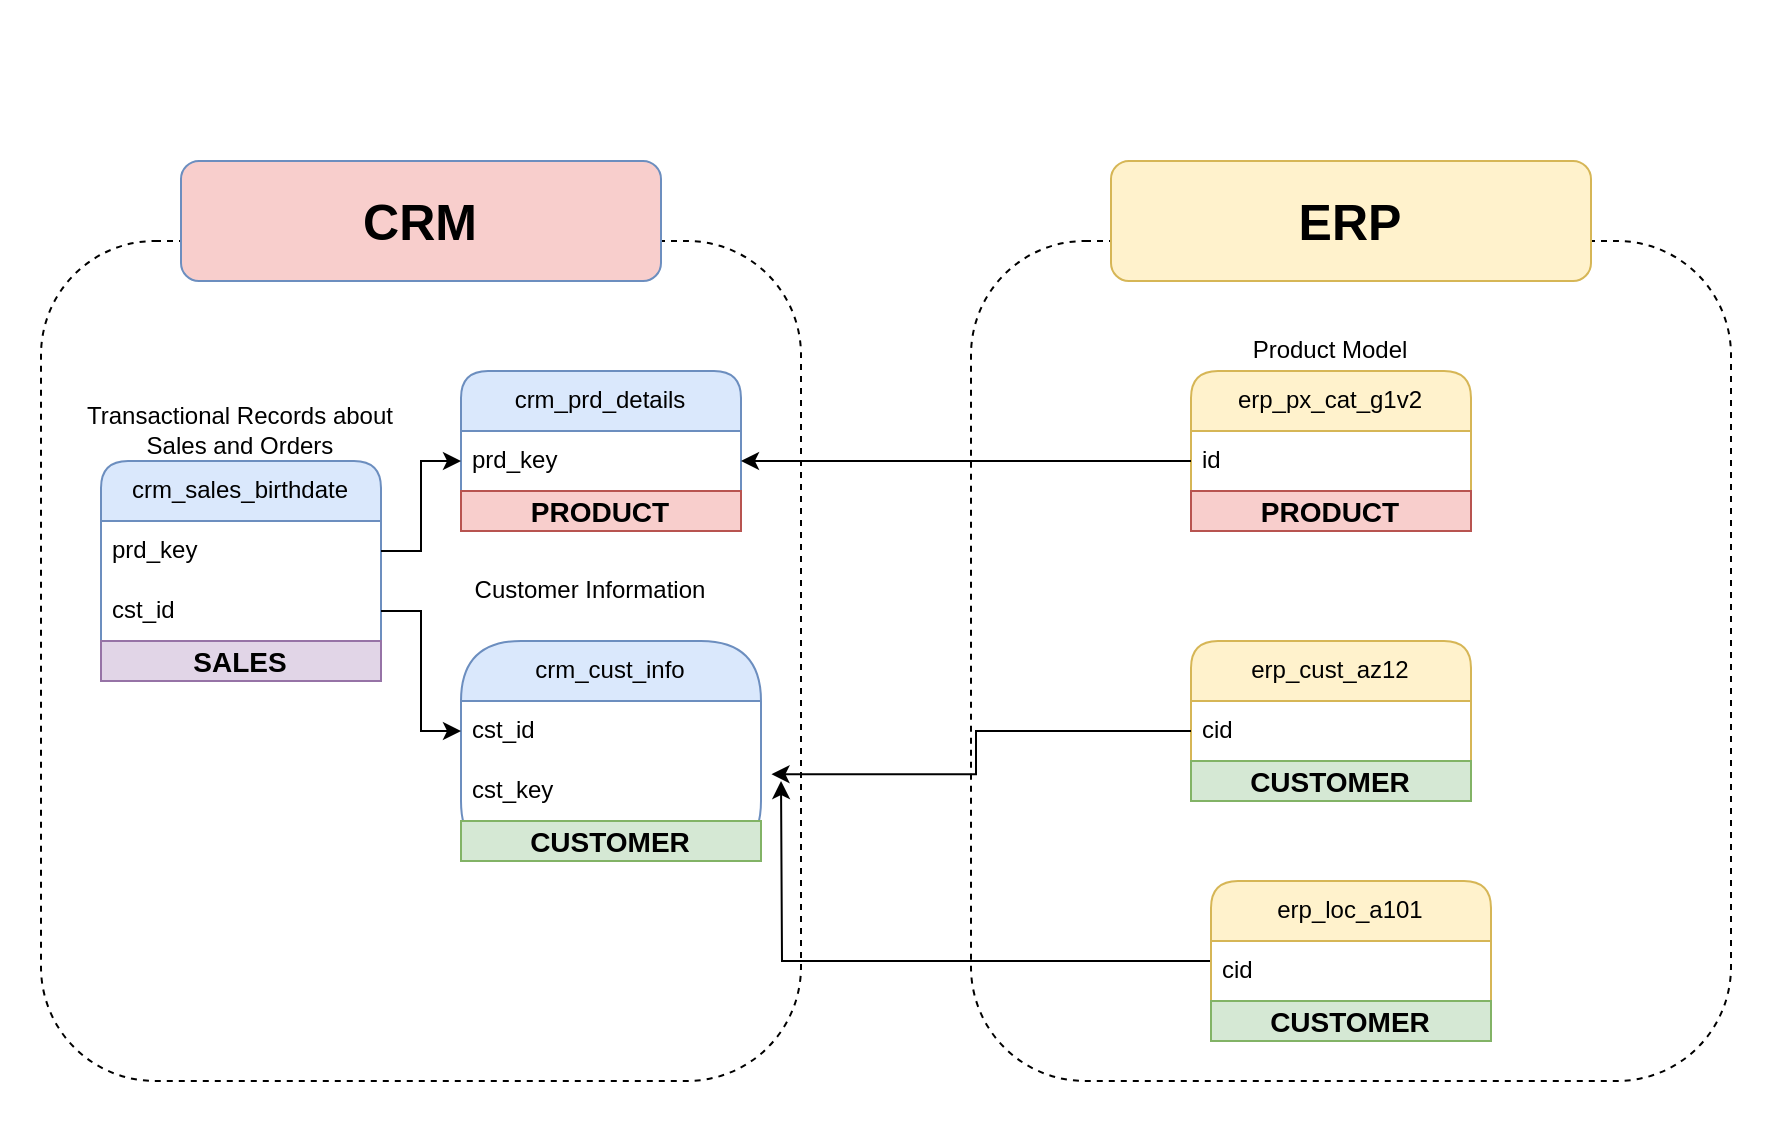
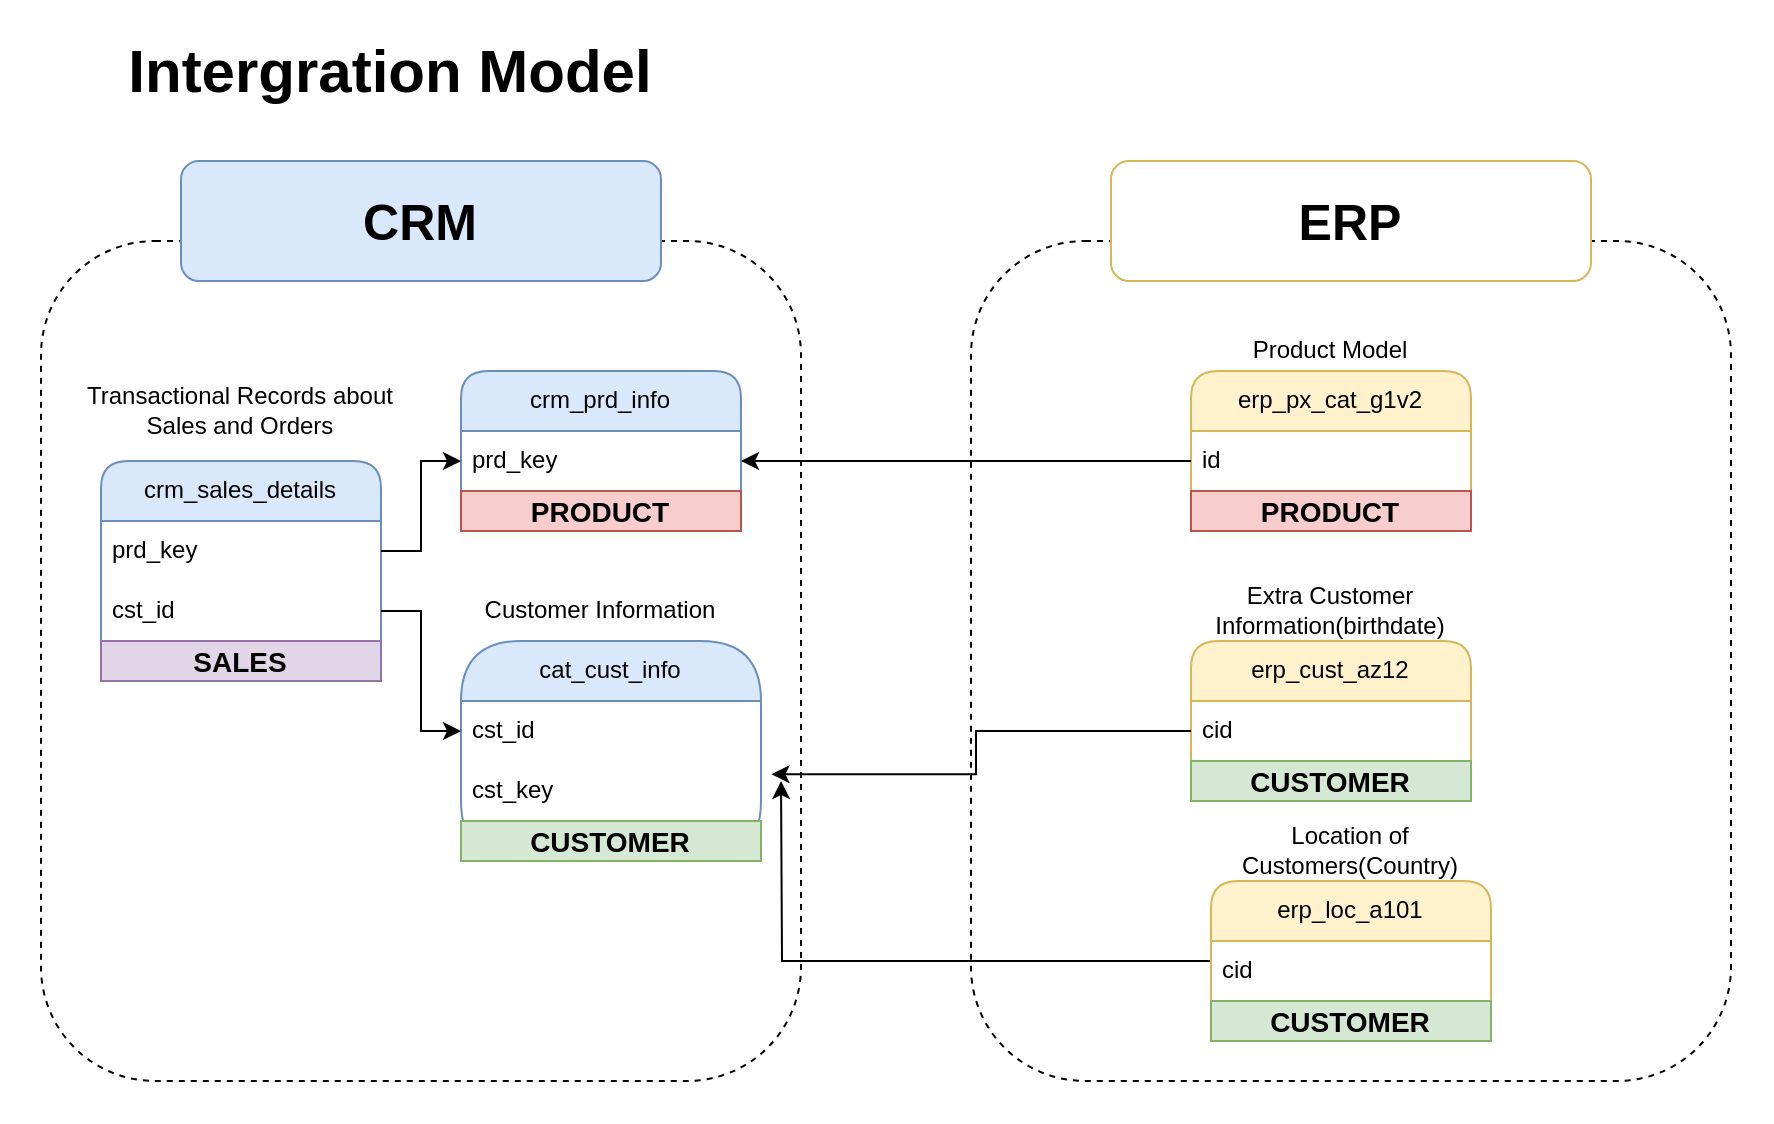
node "Intergration Model": added
node "CRM": fillcolor #f8cecc -> #dae8fc
node "ERP": fillcolor #fff2cc -> #ffffff
node "crm_prd_details": label "crm_prd_details" -> "crm_prd_info"
node "Transactional Records about Sales and Orders": moved (241, 431) -> (241, 411)
node "crm_sales_birthdate": label "crm_sales_birthdate" -> "crm_sales_details"
node "Customer Information": moved (591, 591) -> (601, 611)
node "Extra Customer Information(birthdate)": added
node "crm_cust_info": label "crm_cust_info" -> "cat_cust_info"
node "Location of Customers(Country)": added
